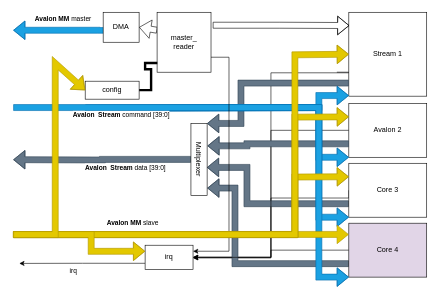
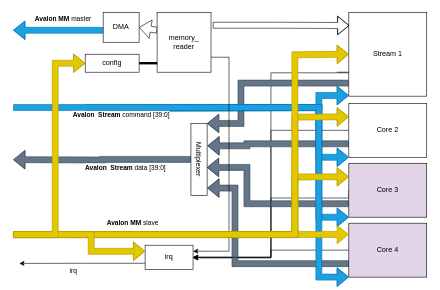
node "master_ reader": label "master_ reader" -> "memory_ reader"
node "config": moved (112, 90) -> (112, 63)
node "Avalon 2": label "Avalon 2" -> "Core 2"
node "Core 3": fillcolor #ffffff -> #e1d5e7
